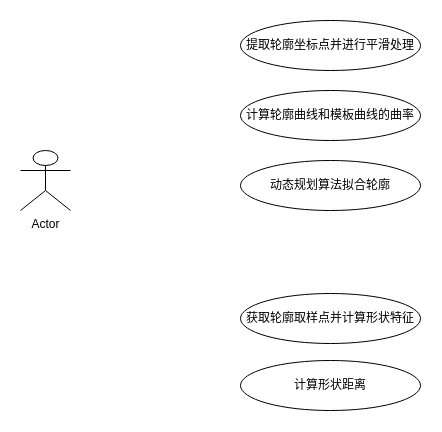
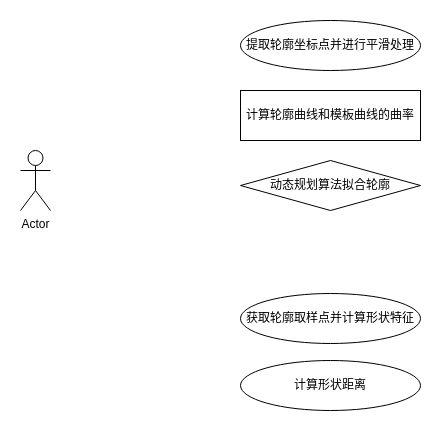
node "计算轮廓曲线和模板曲线的曲率": shape ellipse -> rectangle
node "Actor": size 50x60 -> 30x60
node "动态规划算法拟合轮廓": shape ellipse -> diamond
